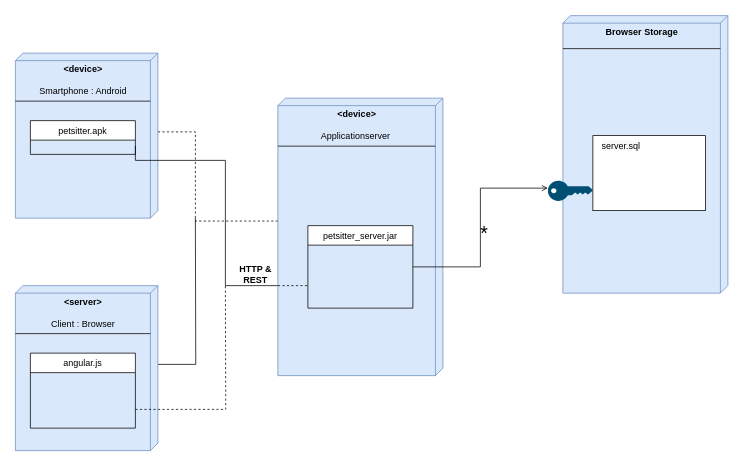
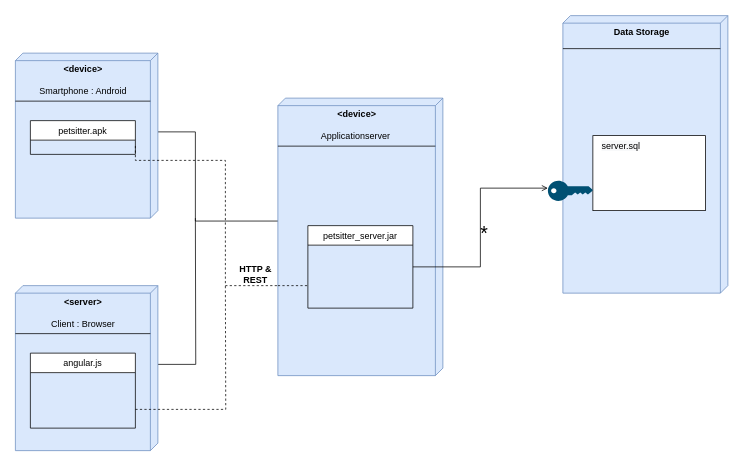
node "Browser Storage": label "Browser Storage" -> "Data Storage"
edge "<device> Smartphone : Android" -- "<device> Applicationserver": style dashed -> solid
edge "petsitter.apk" -- "petsitter_server.jar": style solid -> dashed
